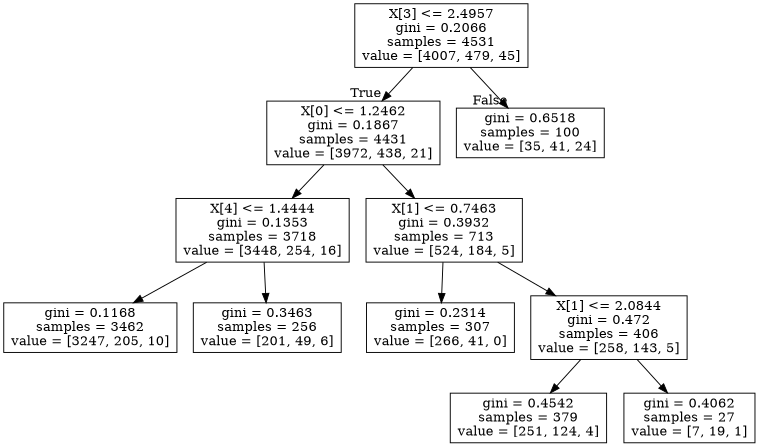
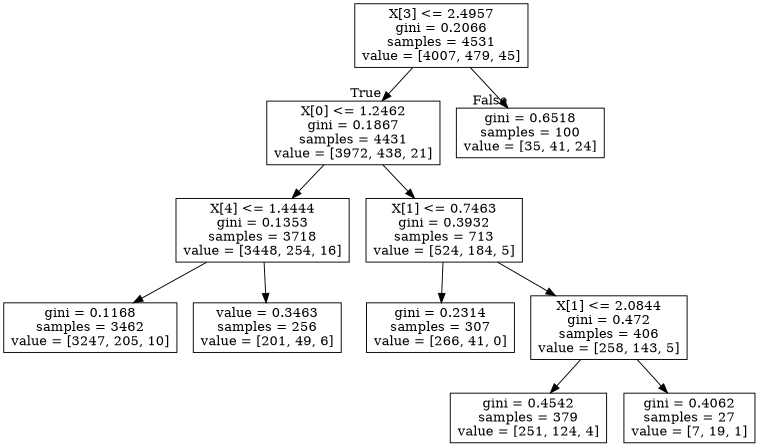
node "gini = 0.3463 samples = 256 value = [201, 49, 6]": label "gini = 0.3463 samples = 256 value = [201, 49, 6]" -> "value = 0.3463 samples = 256 value = [201, 49, 6]"
